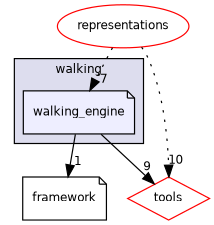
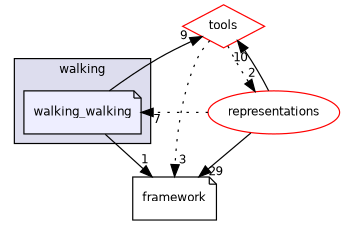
edge "tools" -> "representations": added
edge "tools" -> "framework": added
edge "representations" -> "tools": style dotted -> solid
node "walking_engine": label "walking_engine" -> "walking_walking"
edge "representations" -> "framework": added
